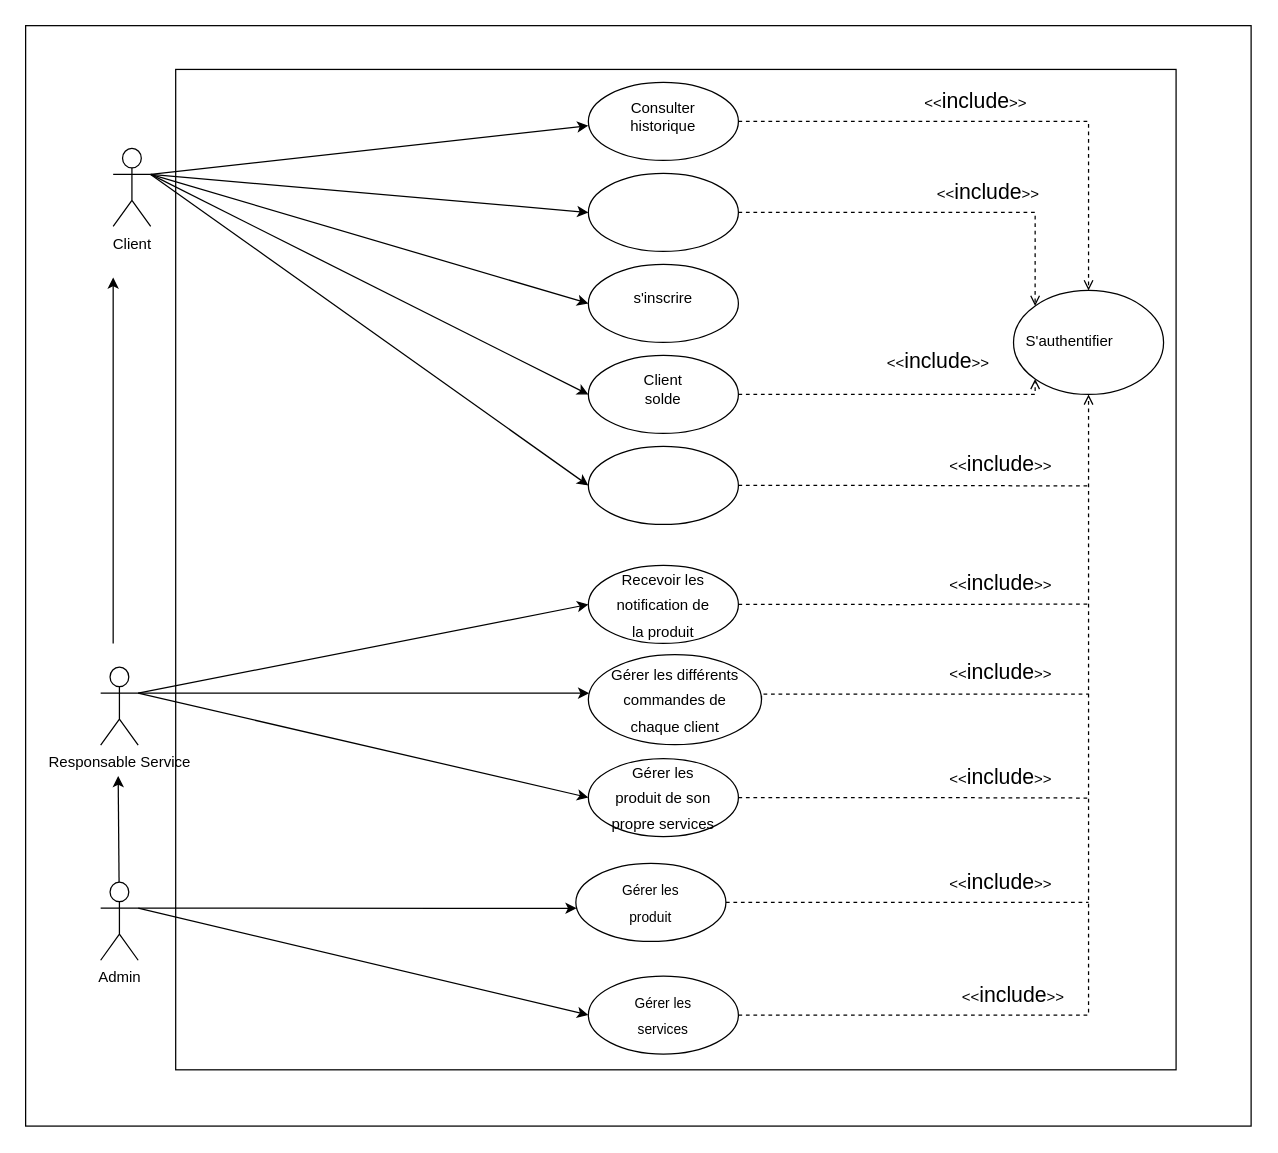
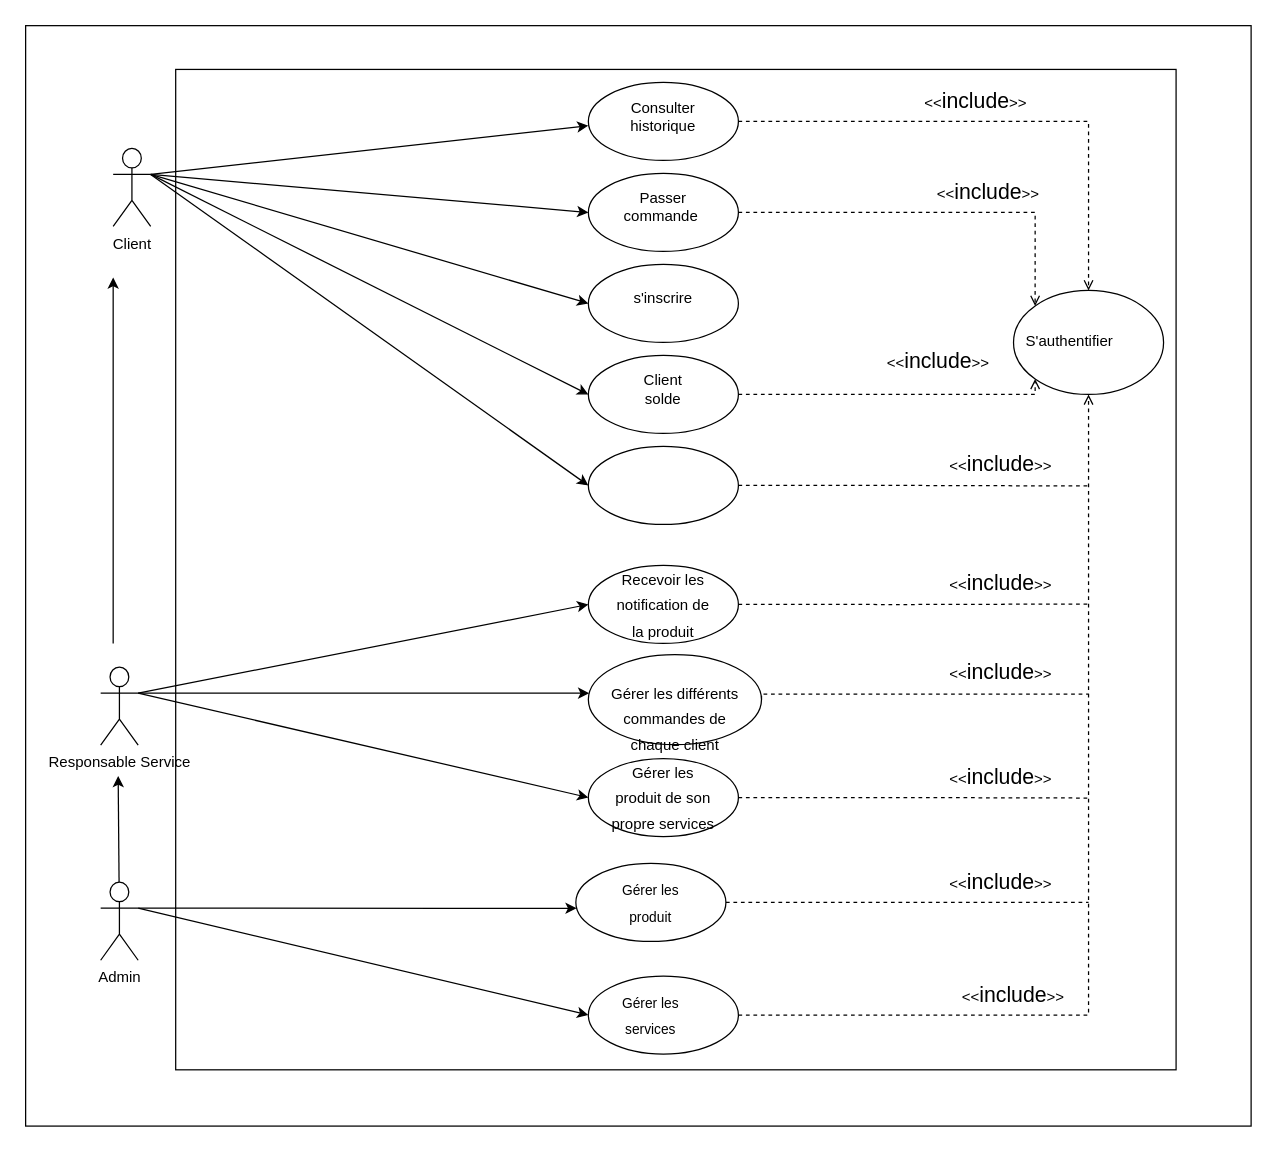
node "Passer commande": added
node "Gérer les différents commandes de chaque client": moved (675, 699) -> (675, 718)
node "Gérer les services": moved (663, 1015) -> (651, 1015)
